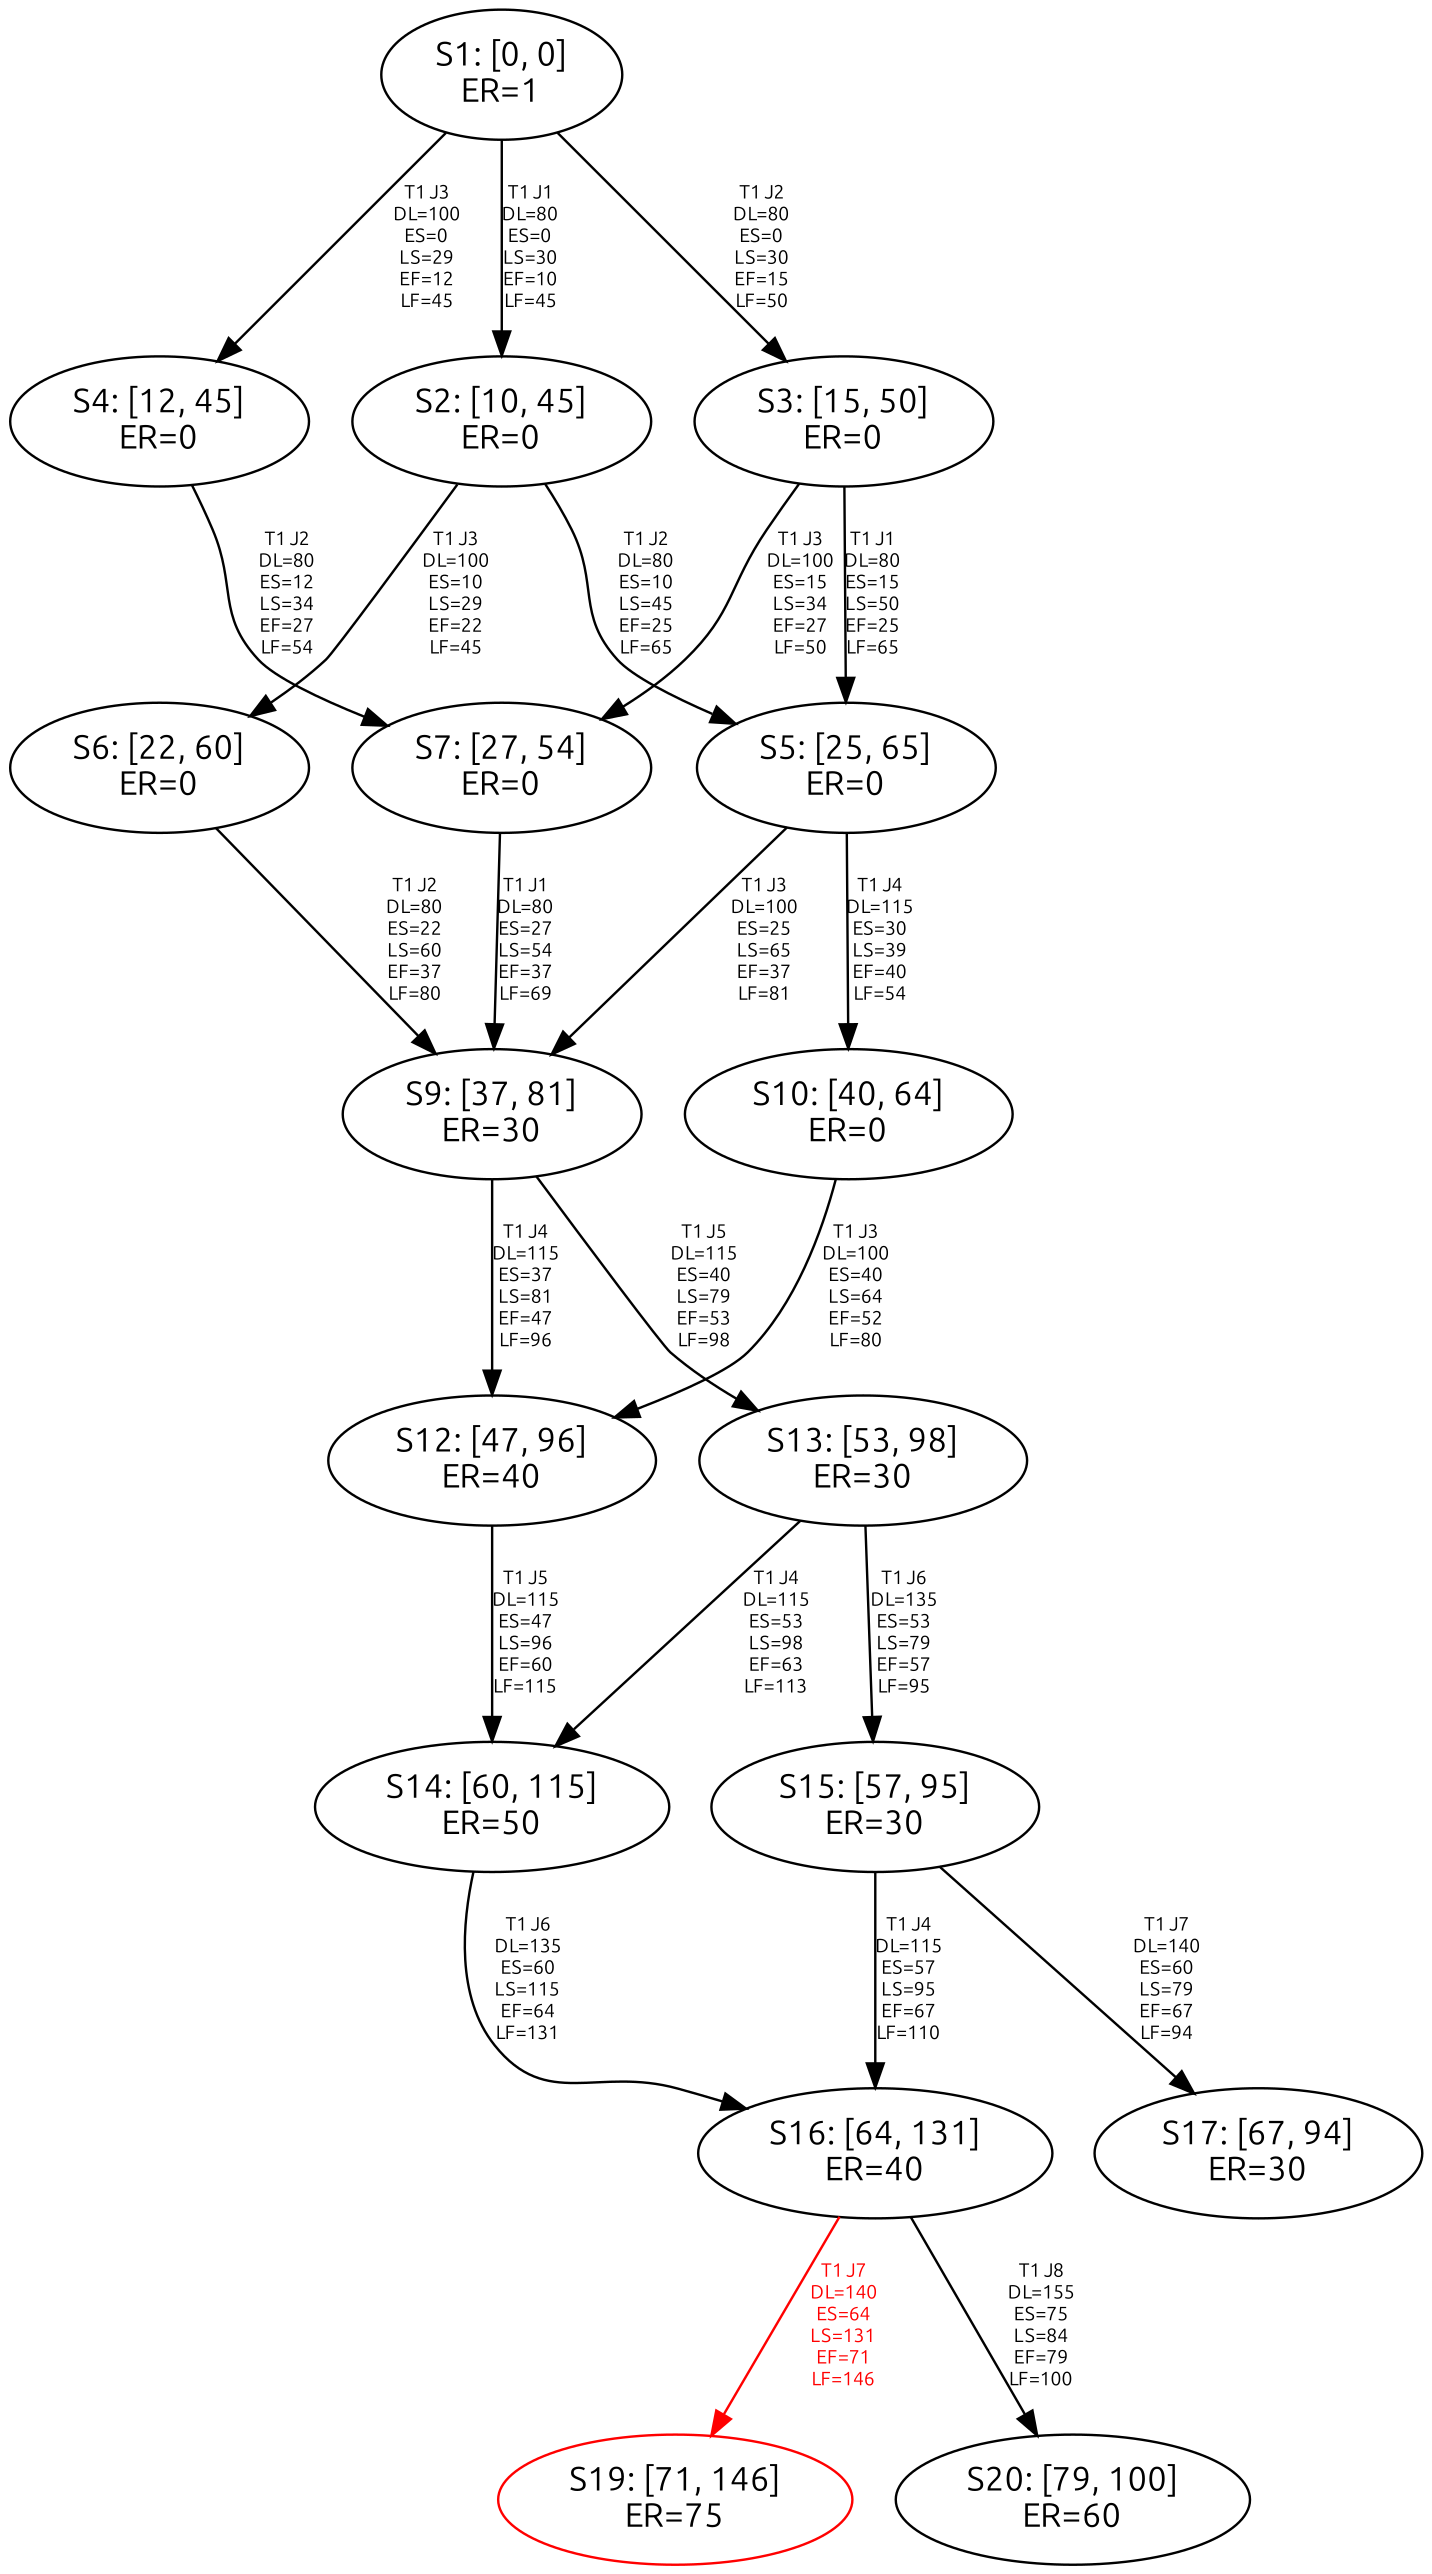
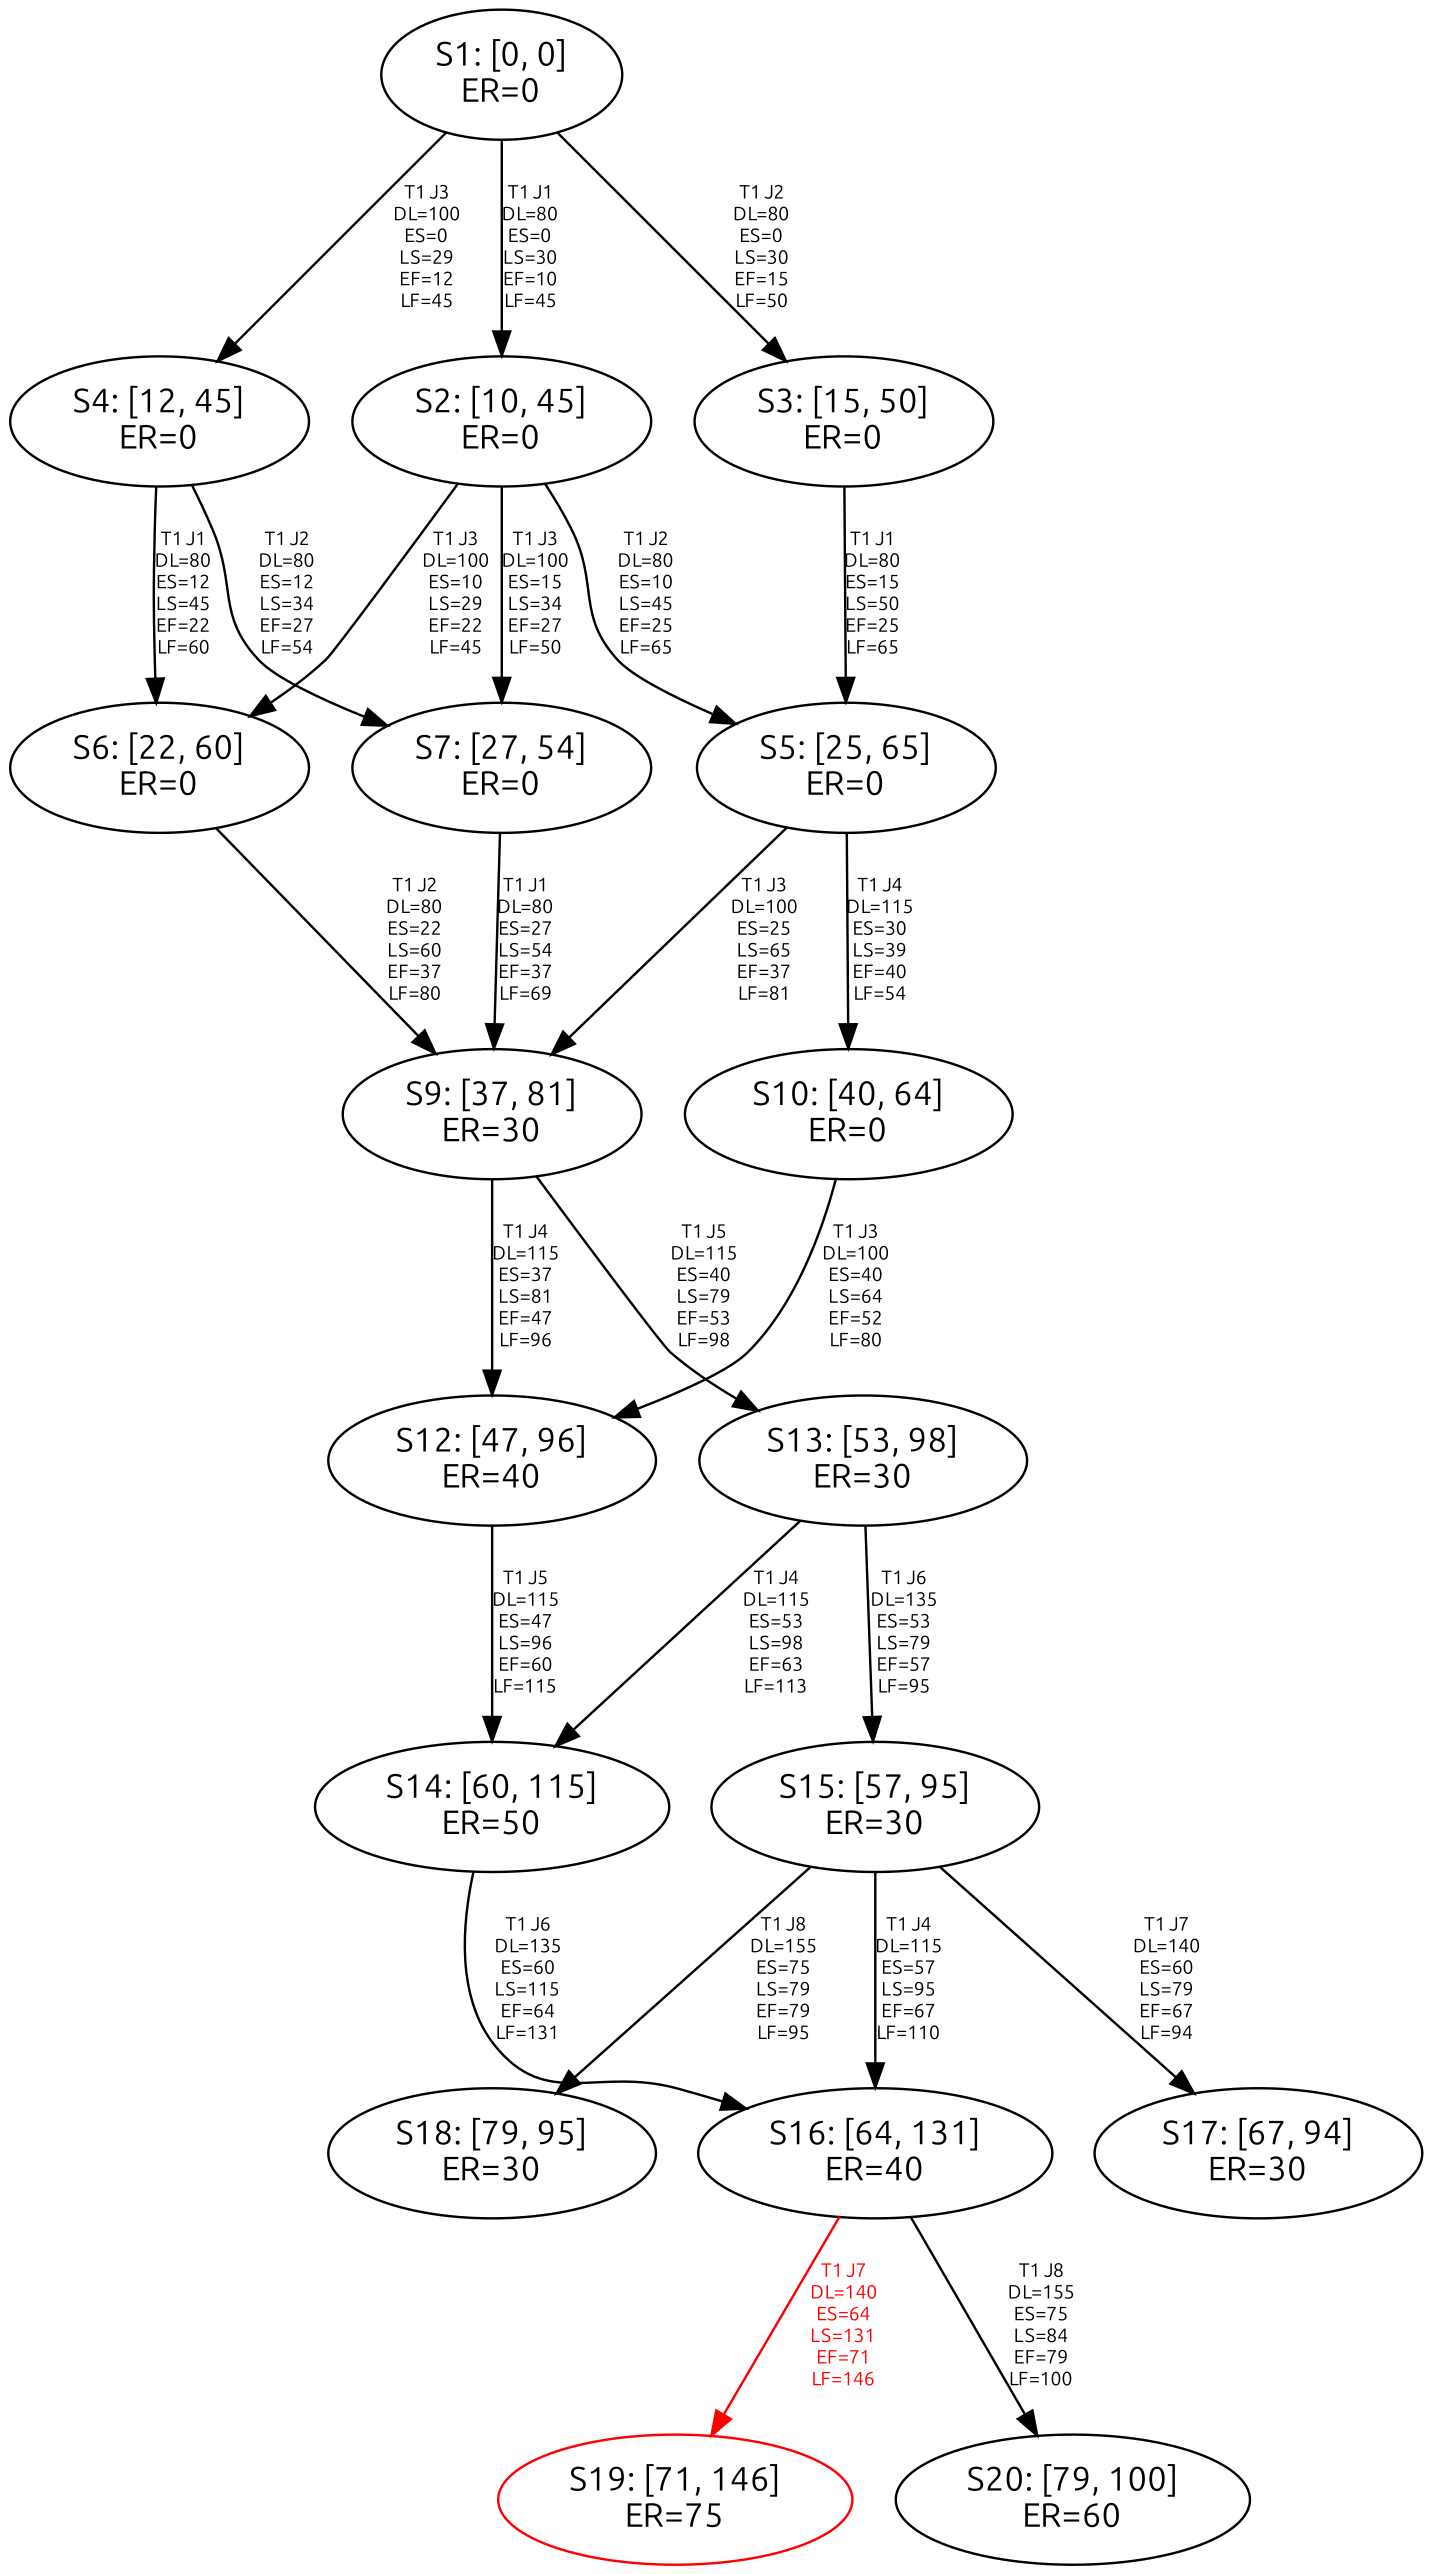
node "S1: [0, 0] ER=1": label "S1: [0, 0] ER=1" -> "S1: [0, 0] ER=0"
edge "S4: [12, 45] ER=0" -> "S6: [22, 60] ER=0": added, label "T1 J1 DL=80 ES=12 LS=45 EF=22 LF=60"
edge "S3: [15, 50] ER=0" -> "S7: [27, 54] ER=0": now "S2: [10, 45] ER=0" -> "S7: [27, 54] ER=0"
node "S18: [79, 95] ER=30": added
